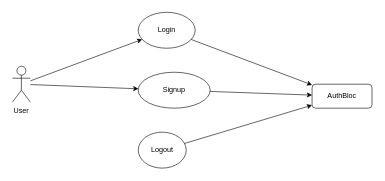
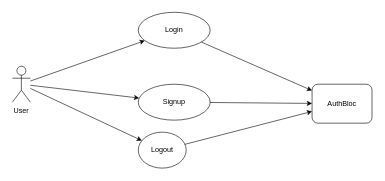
node "Login": size 57x36 -> 72x36
node "Signup": moved (174, 90) -> (174, 102)
node "AuthBloc": size 60x24 -> 60x39
edge "User" -> "Logout": added
